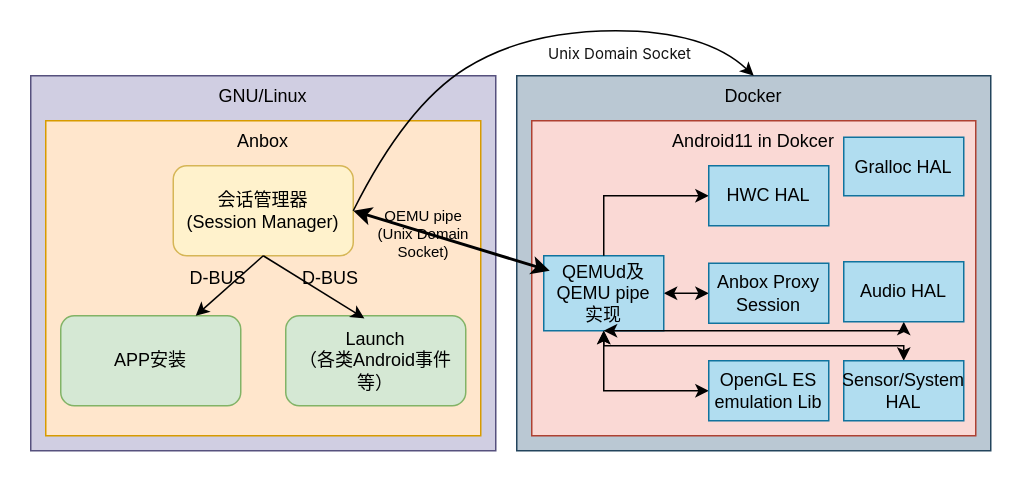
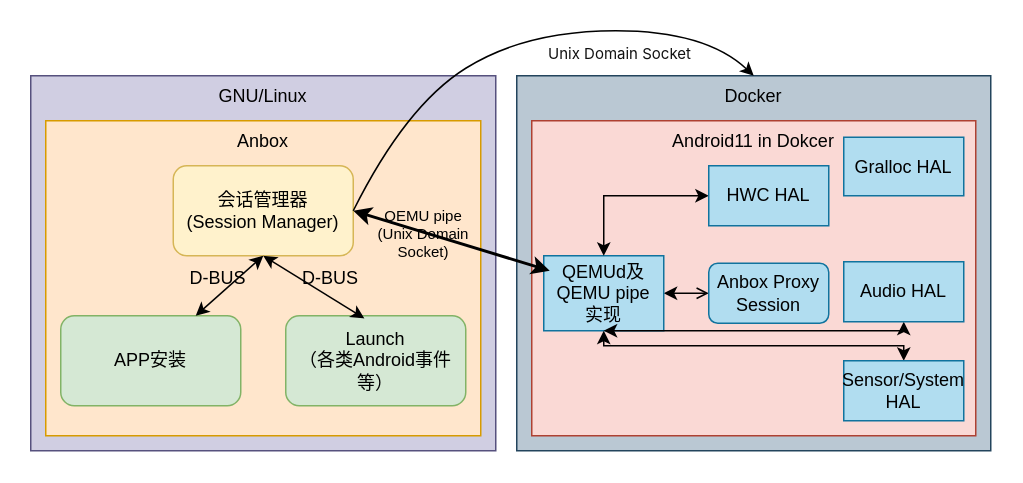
edge "QEMUd及QEMU pipe 实现" -> "HWC HAL": arrowhead none -> classic
edge "会话管理器 (Session Manager)" -> "Launch （各类Android事件等）": arrowhead none -> classic
edge "会话管理器 (Session Manager)" -> "APP安装": arrowhead none -> classic
edge "QEMUd及QEMU pipe 实现" -- "Anbox Proxy Session": arrowhead classic -> open
node "Anbox Proxy Session": shape rectangle -> rounded rectangle
edge "QEMUd及QEMU pipe 实现" -- "OpenGL ES emulation Lib": removed
node "OpenGL ES emulation Lib": removed
